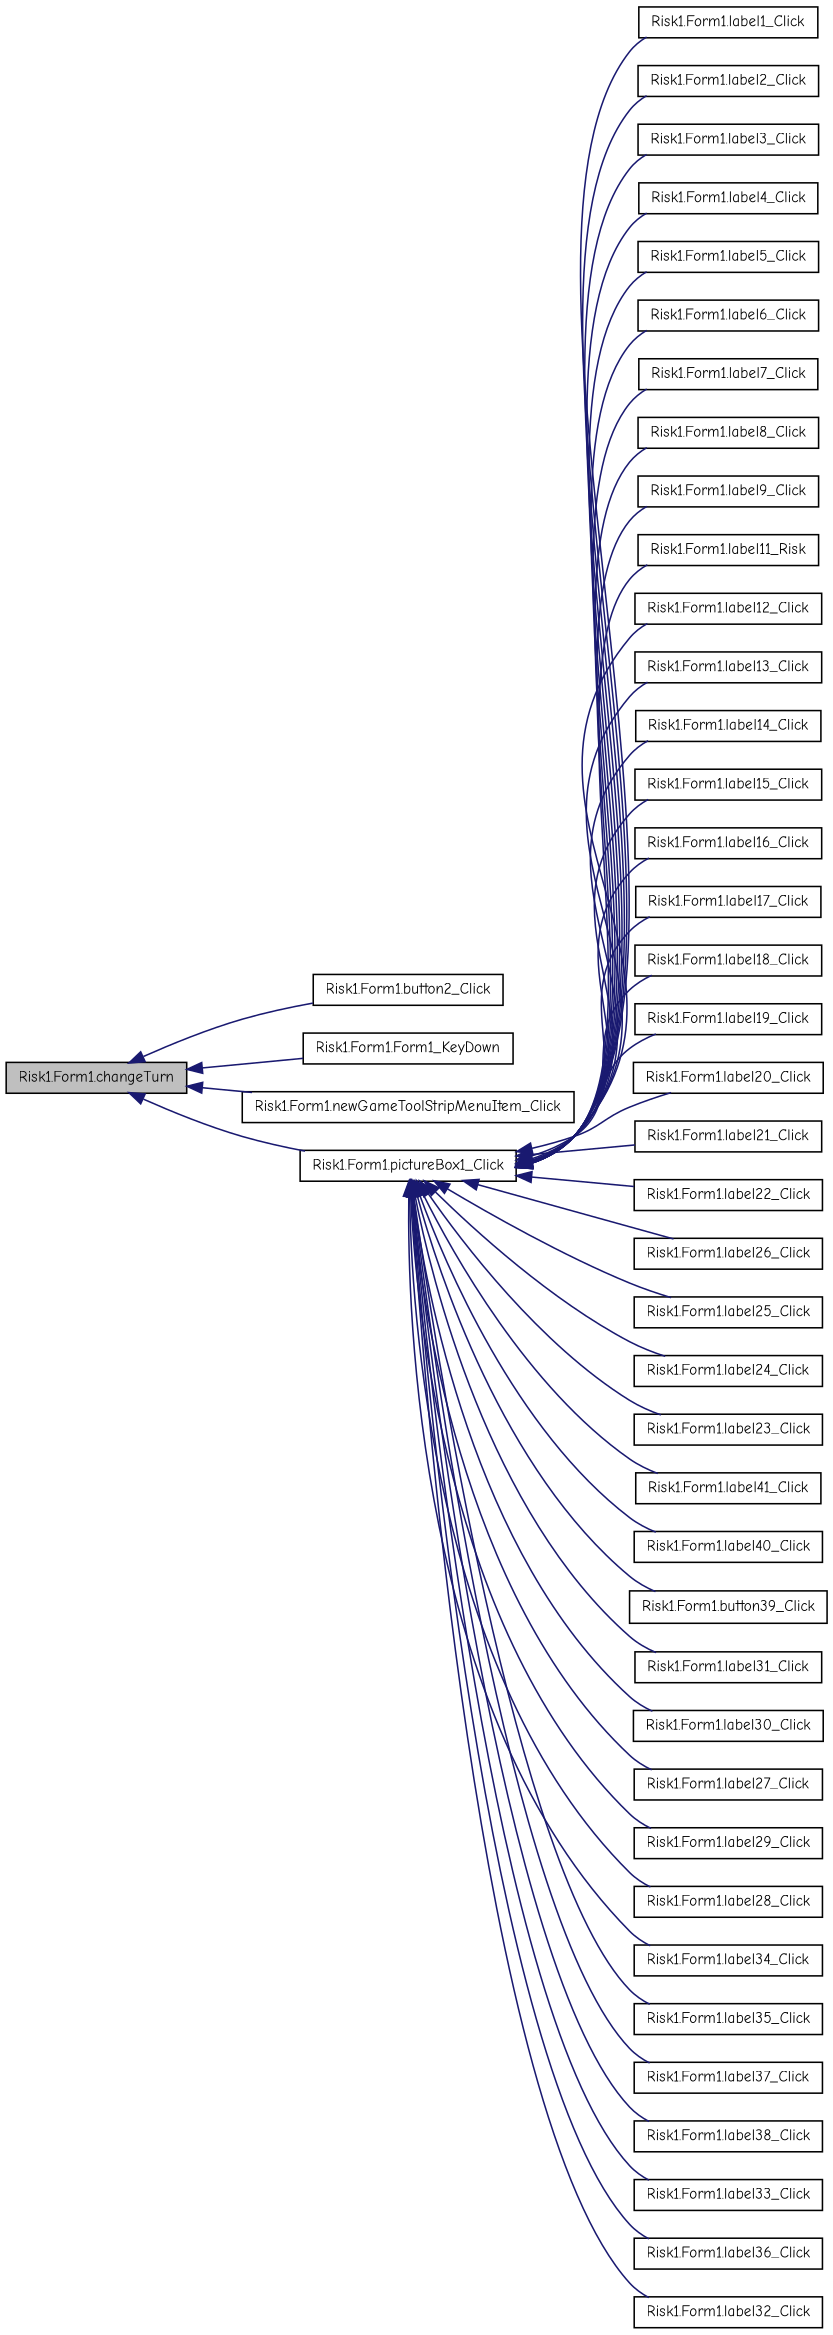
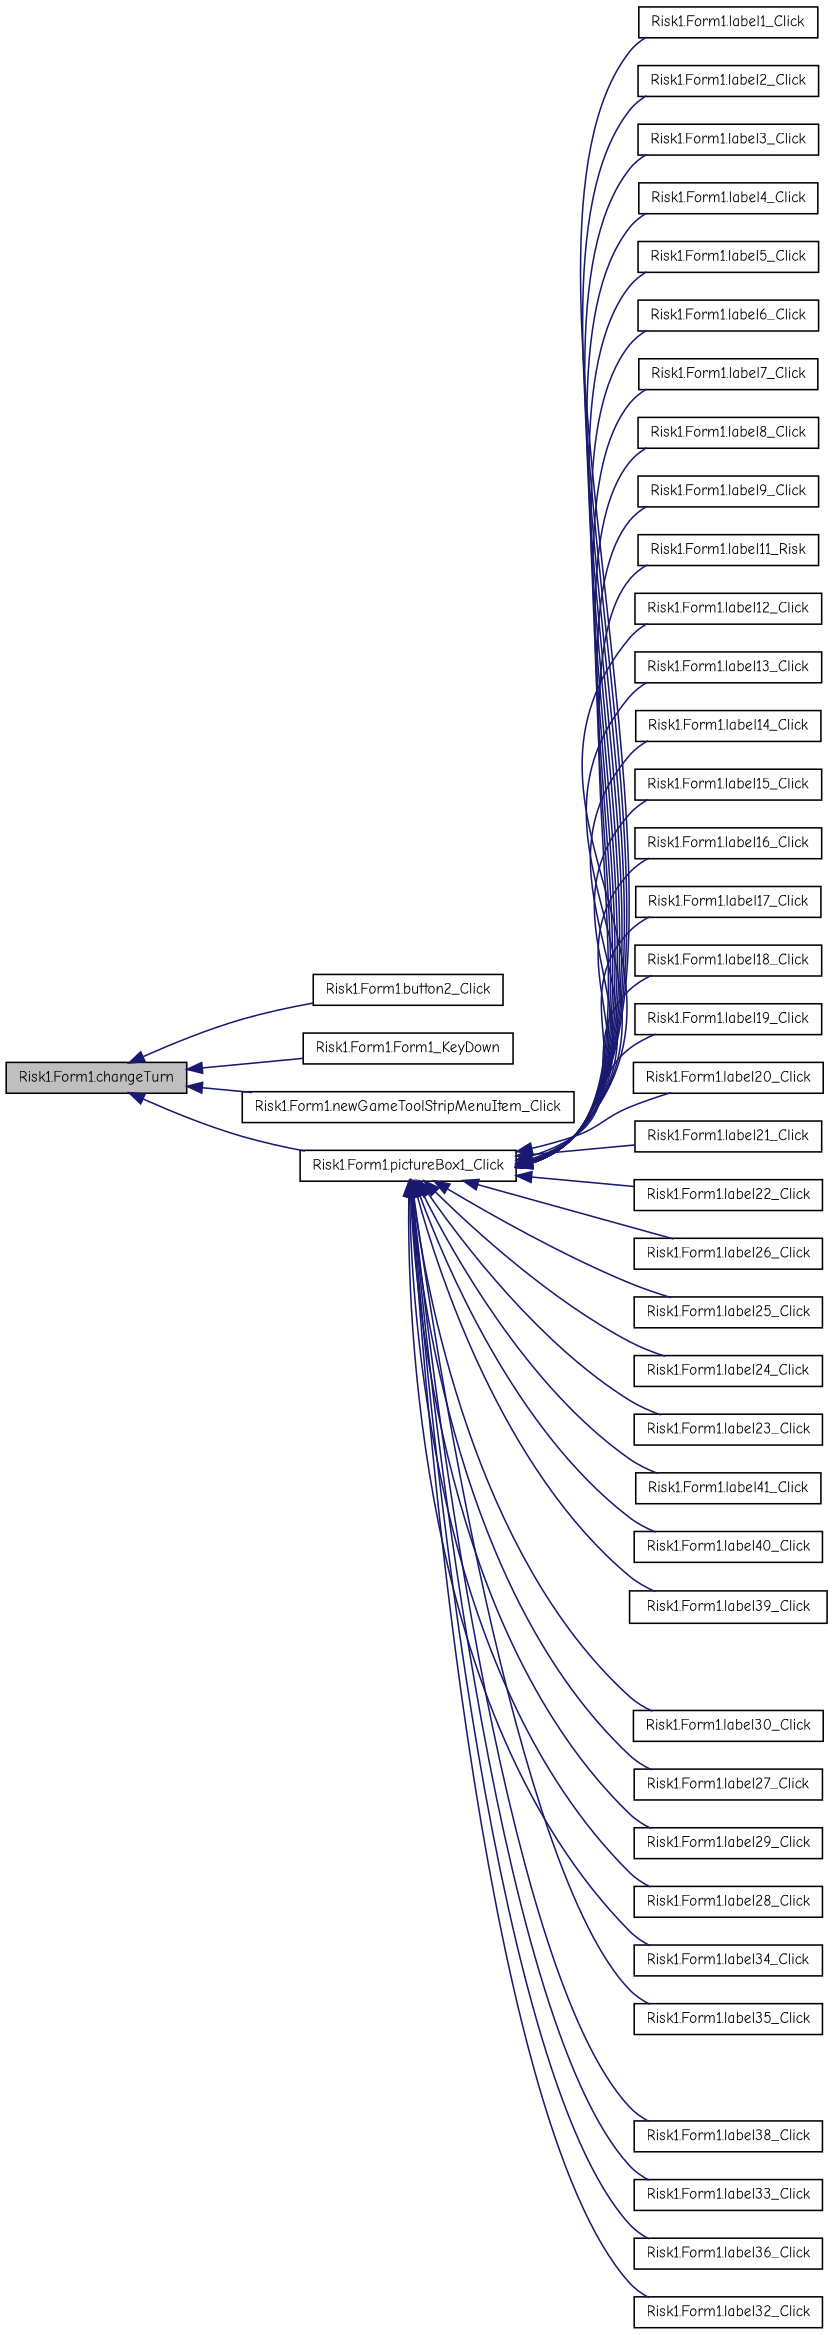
node "Risk1.Form1.button39_Click": label "Risk1.Form1.button39_Click" -> "Risk1.Form1.label39_Click"
node "Risk1.Form1.label31_Click": removed
node "Risk1.Form1.label37_Click": removed
